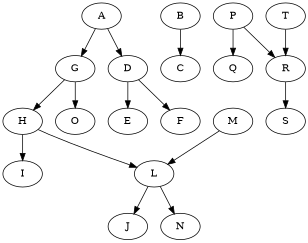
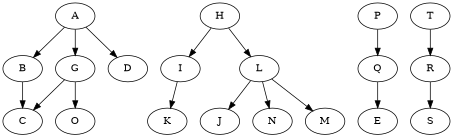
edge "A" -> "B": added
edge "P" -> "R": removed
edge "D" -> "E": now "Q" -> "E"
edge "G" -> "H": now "G" -> "C"
node "K": added
node "F": removed
edge "M" -> "L": reversed
